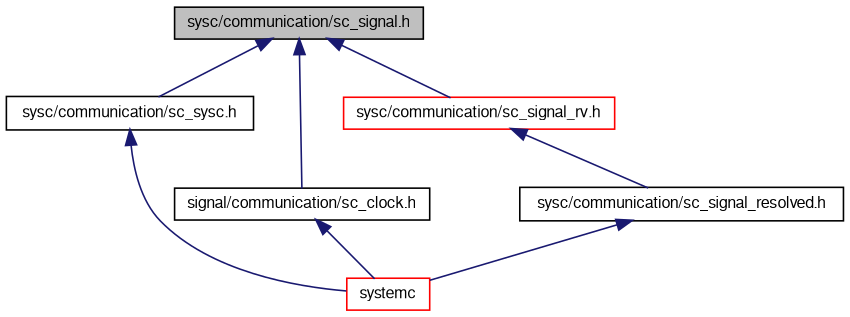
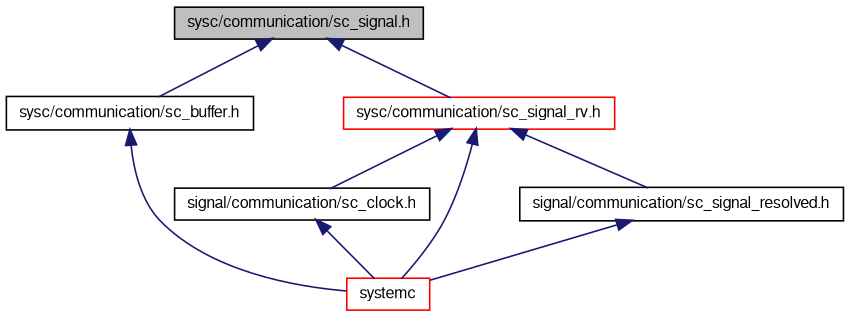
node "sysc/communication/sc_sysc.h": label "sysc/communication/sc_sysc.h" -> "sysc/communication/sc_buffer.h"
edge "signal/communication/sc_clock.h" -> "sysc/communication/sc_signal.h": now "signal/communication/sc_clock.h" -> "sysc/communication/sc_signal_rv.h"
node "sysc/communication/sc_signal_resolved.h": label "sysc/communication/sc_signal_resolved.h" -> "signal/communication/sc_signal_resolved.h"
edge "systemc" -> "sysc/communication/sc_signal_rv.h": added
